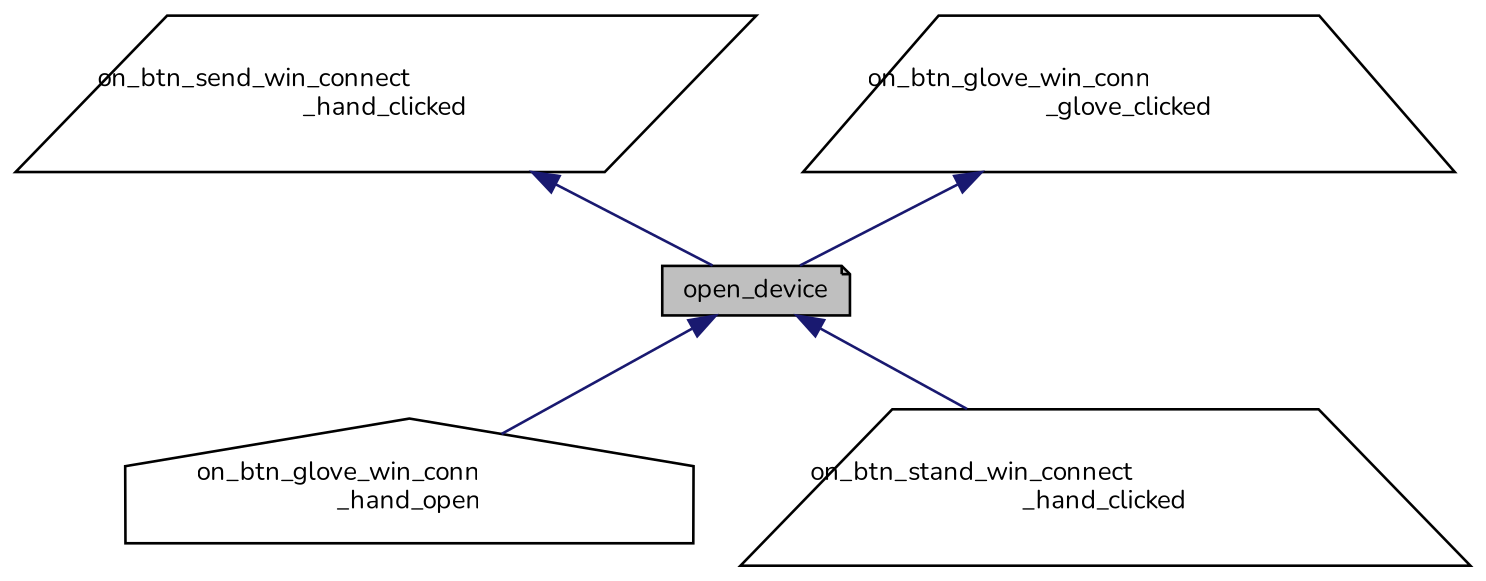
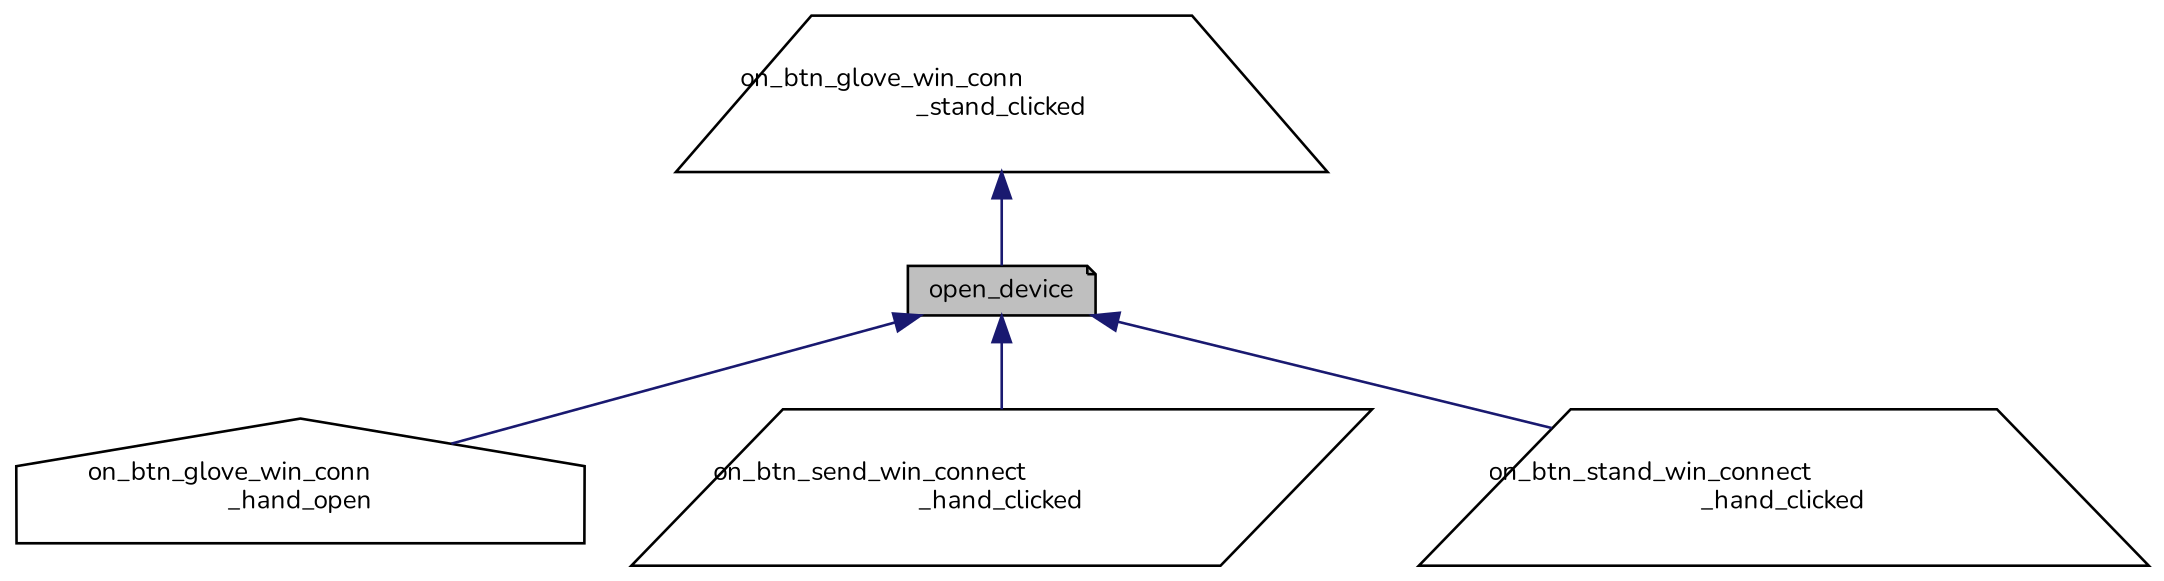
node "on_btn_glove_win_conn _glove_clicked": label "on_btn_glove_win_conn _glove_clicked" -> "on_btn_glove_win_conn _stand_clicked"
edge "open_device" -> "on_btn_send_win_connect _hand_clicked": reversed
